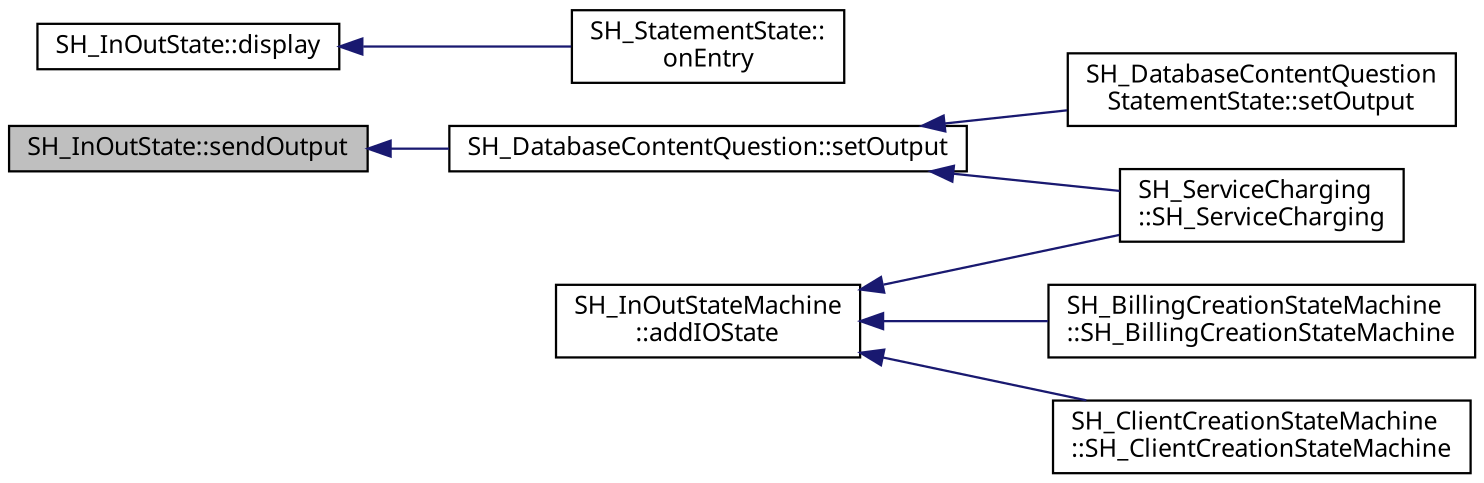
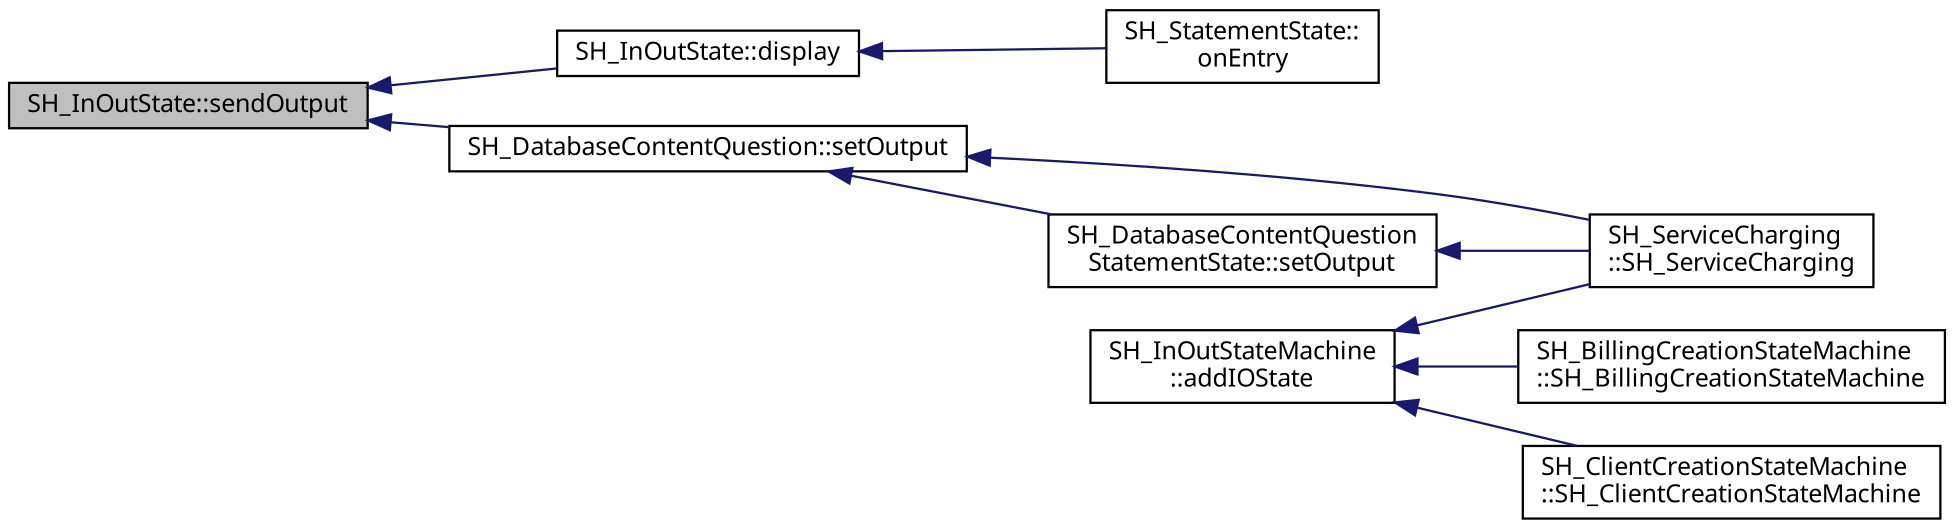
edge "SH_InOutState::display" -> "SH_InOutState::sendOutput": added
edge "SH_ServiceCharging ::SH_ServiceCharging" -> "SH_DatabaseContentQuestion StatementState::setOutput": added
